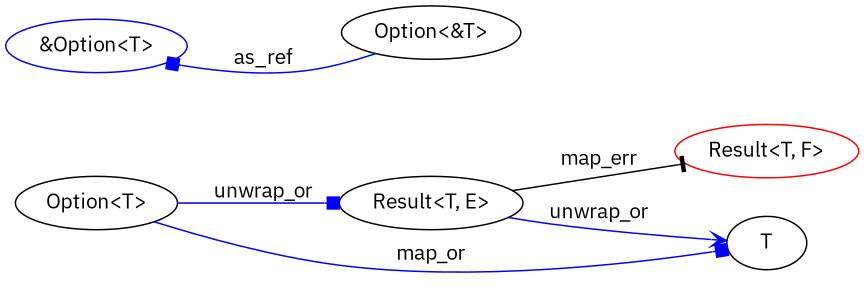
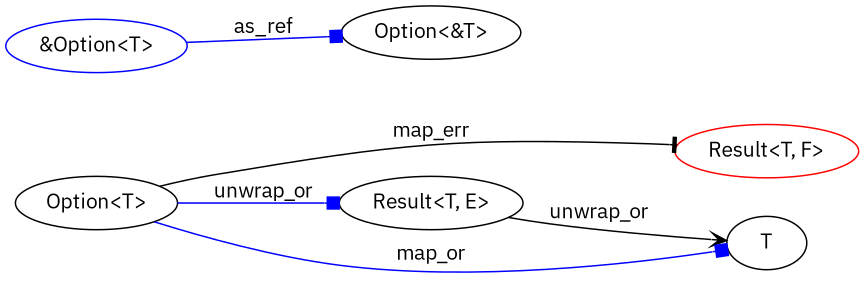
edge "Option<&T>" -> "&Option<T>": reversed
edge "Result<T, E>" -> "Result<T, F>": now "Option<T>" -> "Result<T, F>"
edge "Result<T, E>" -> "T": color blue -> black
